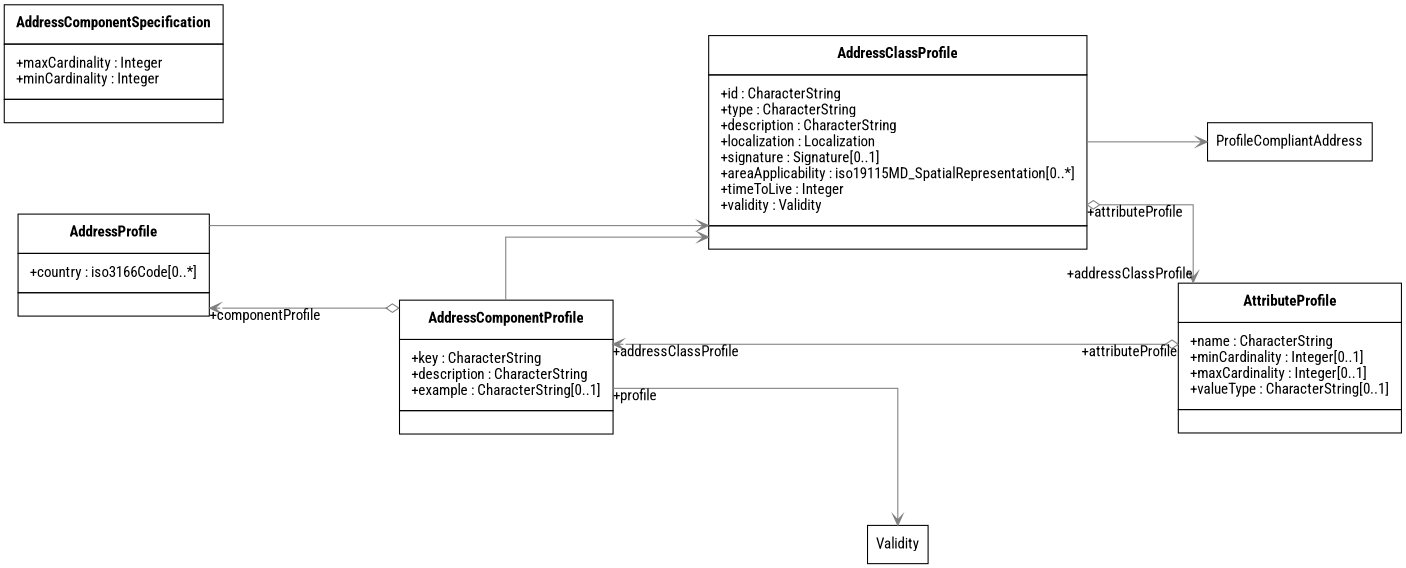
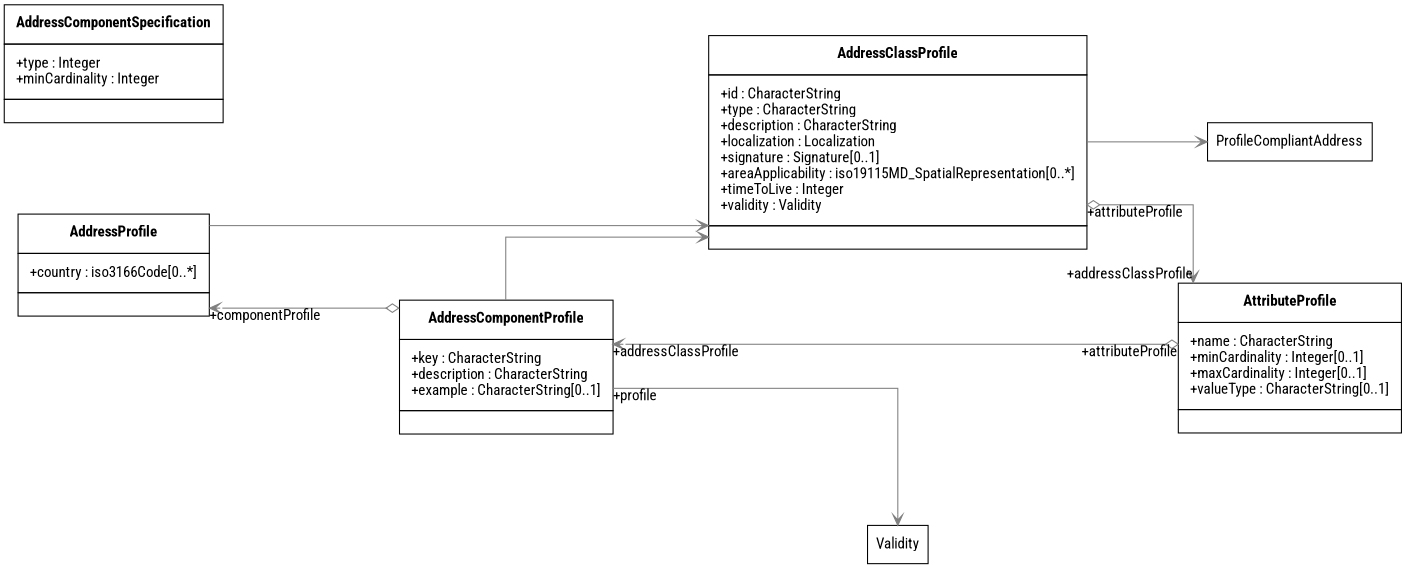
node "AddressComponentSpecification": text "+maxCardinality : Integer" -> "+type : Integer"
